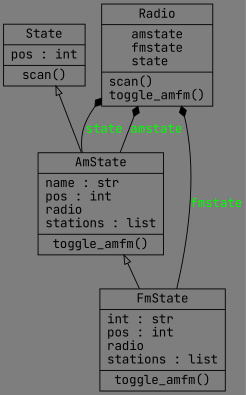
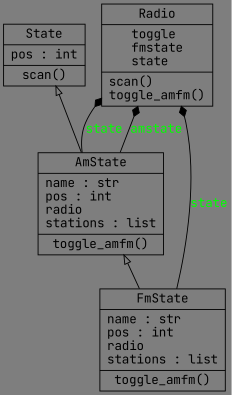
node "Radio": text "amstate" -> "toggle"
edge "FmState" -> "Radio": label "fmstate" -> "state"
node "FmState": text "int : str" -> "name : str"
